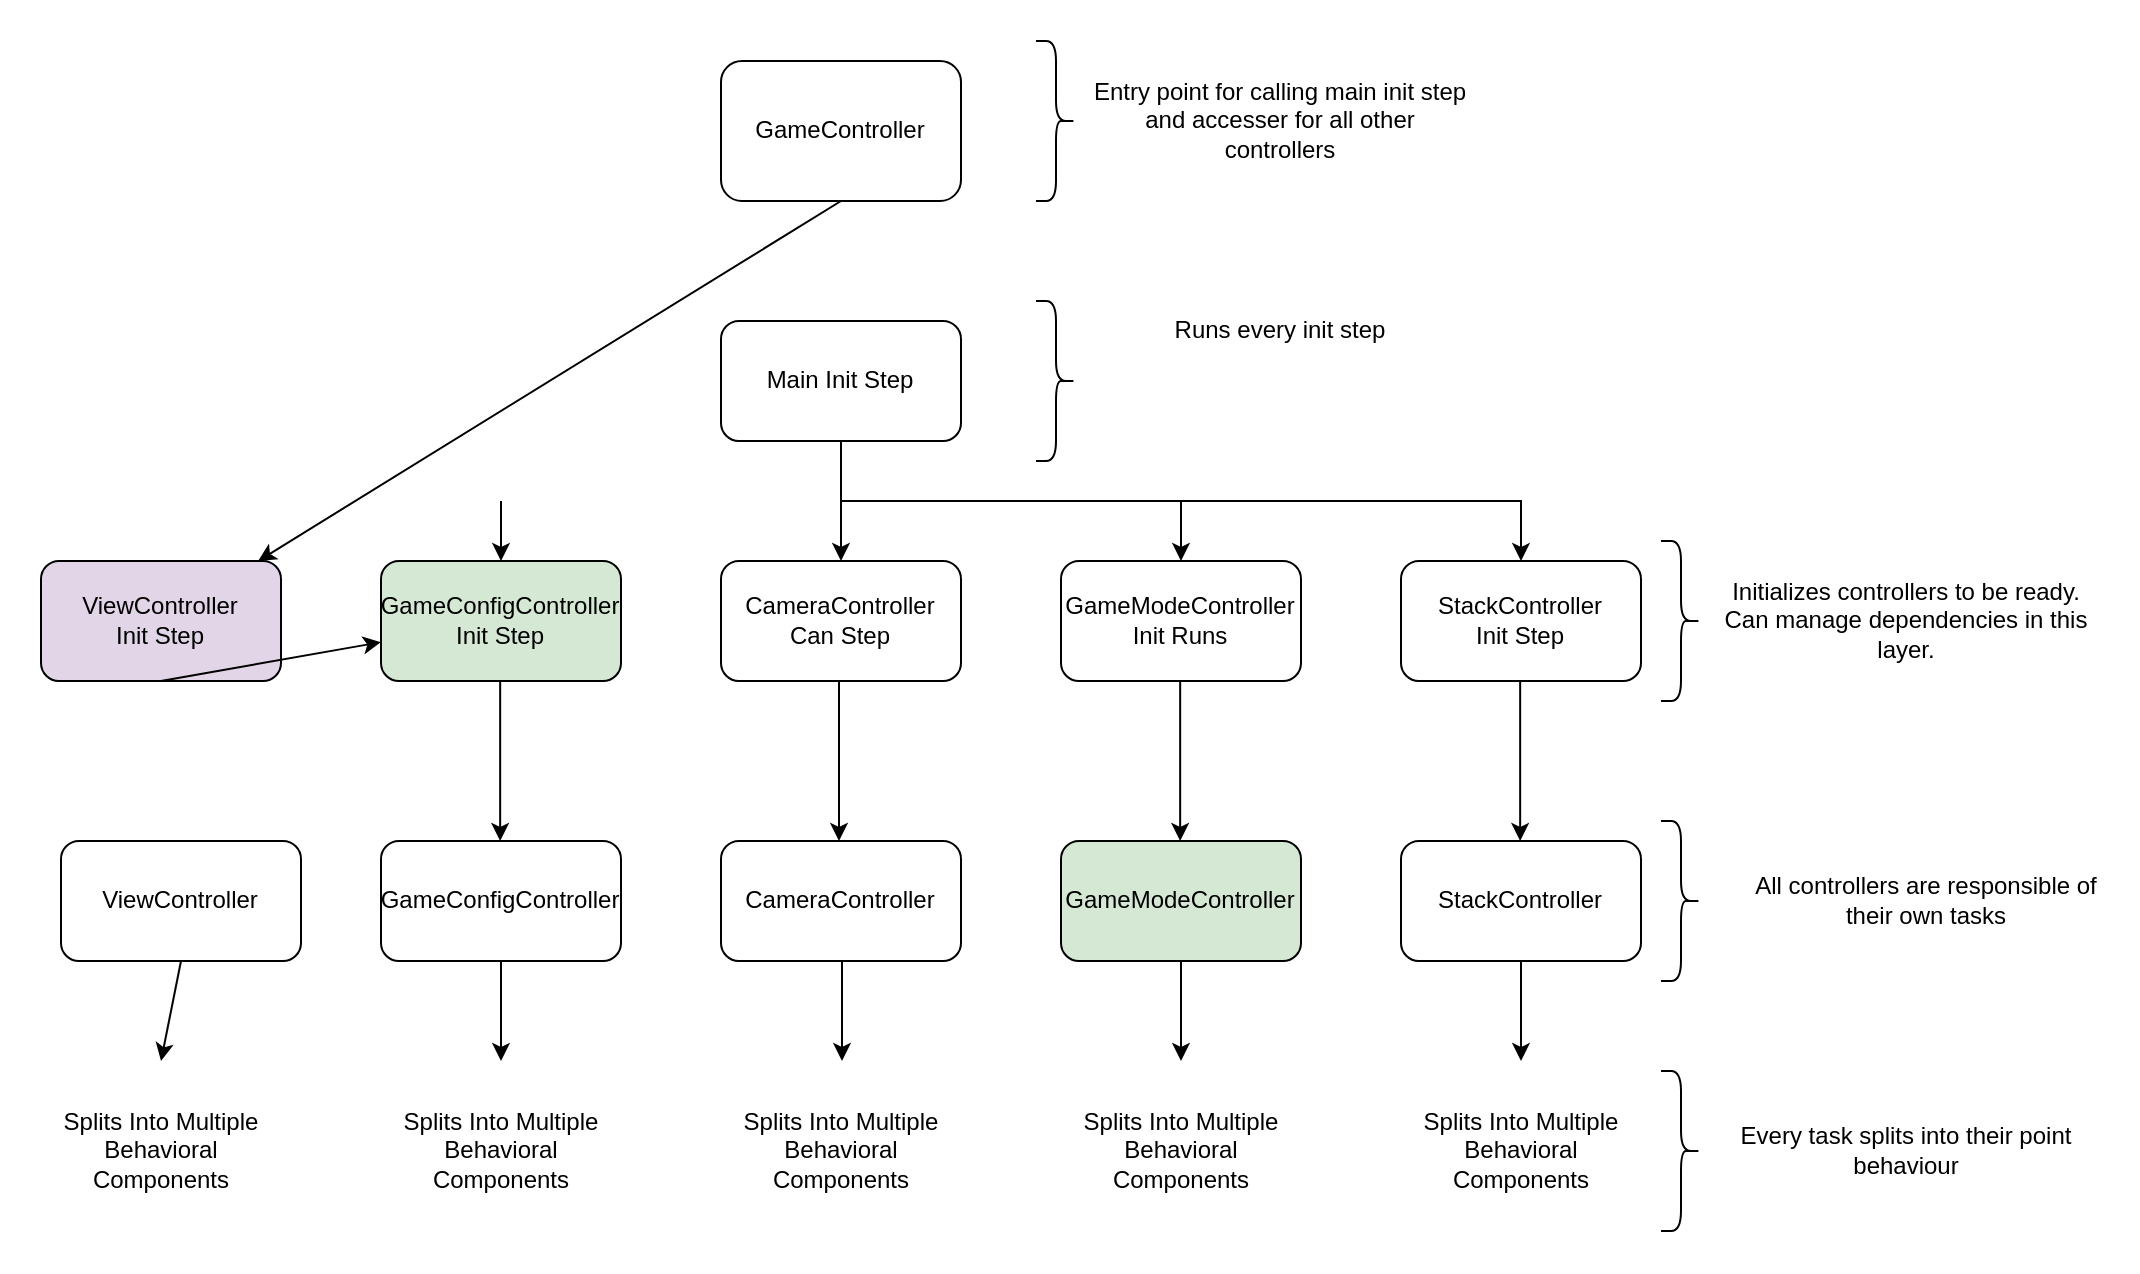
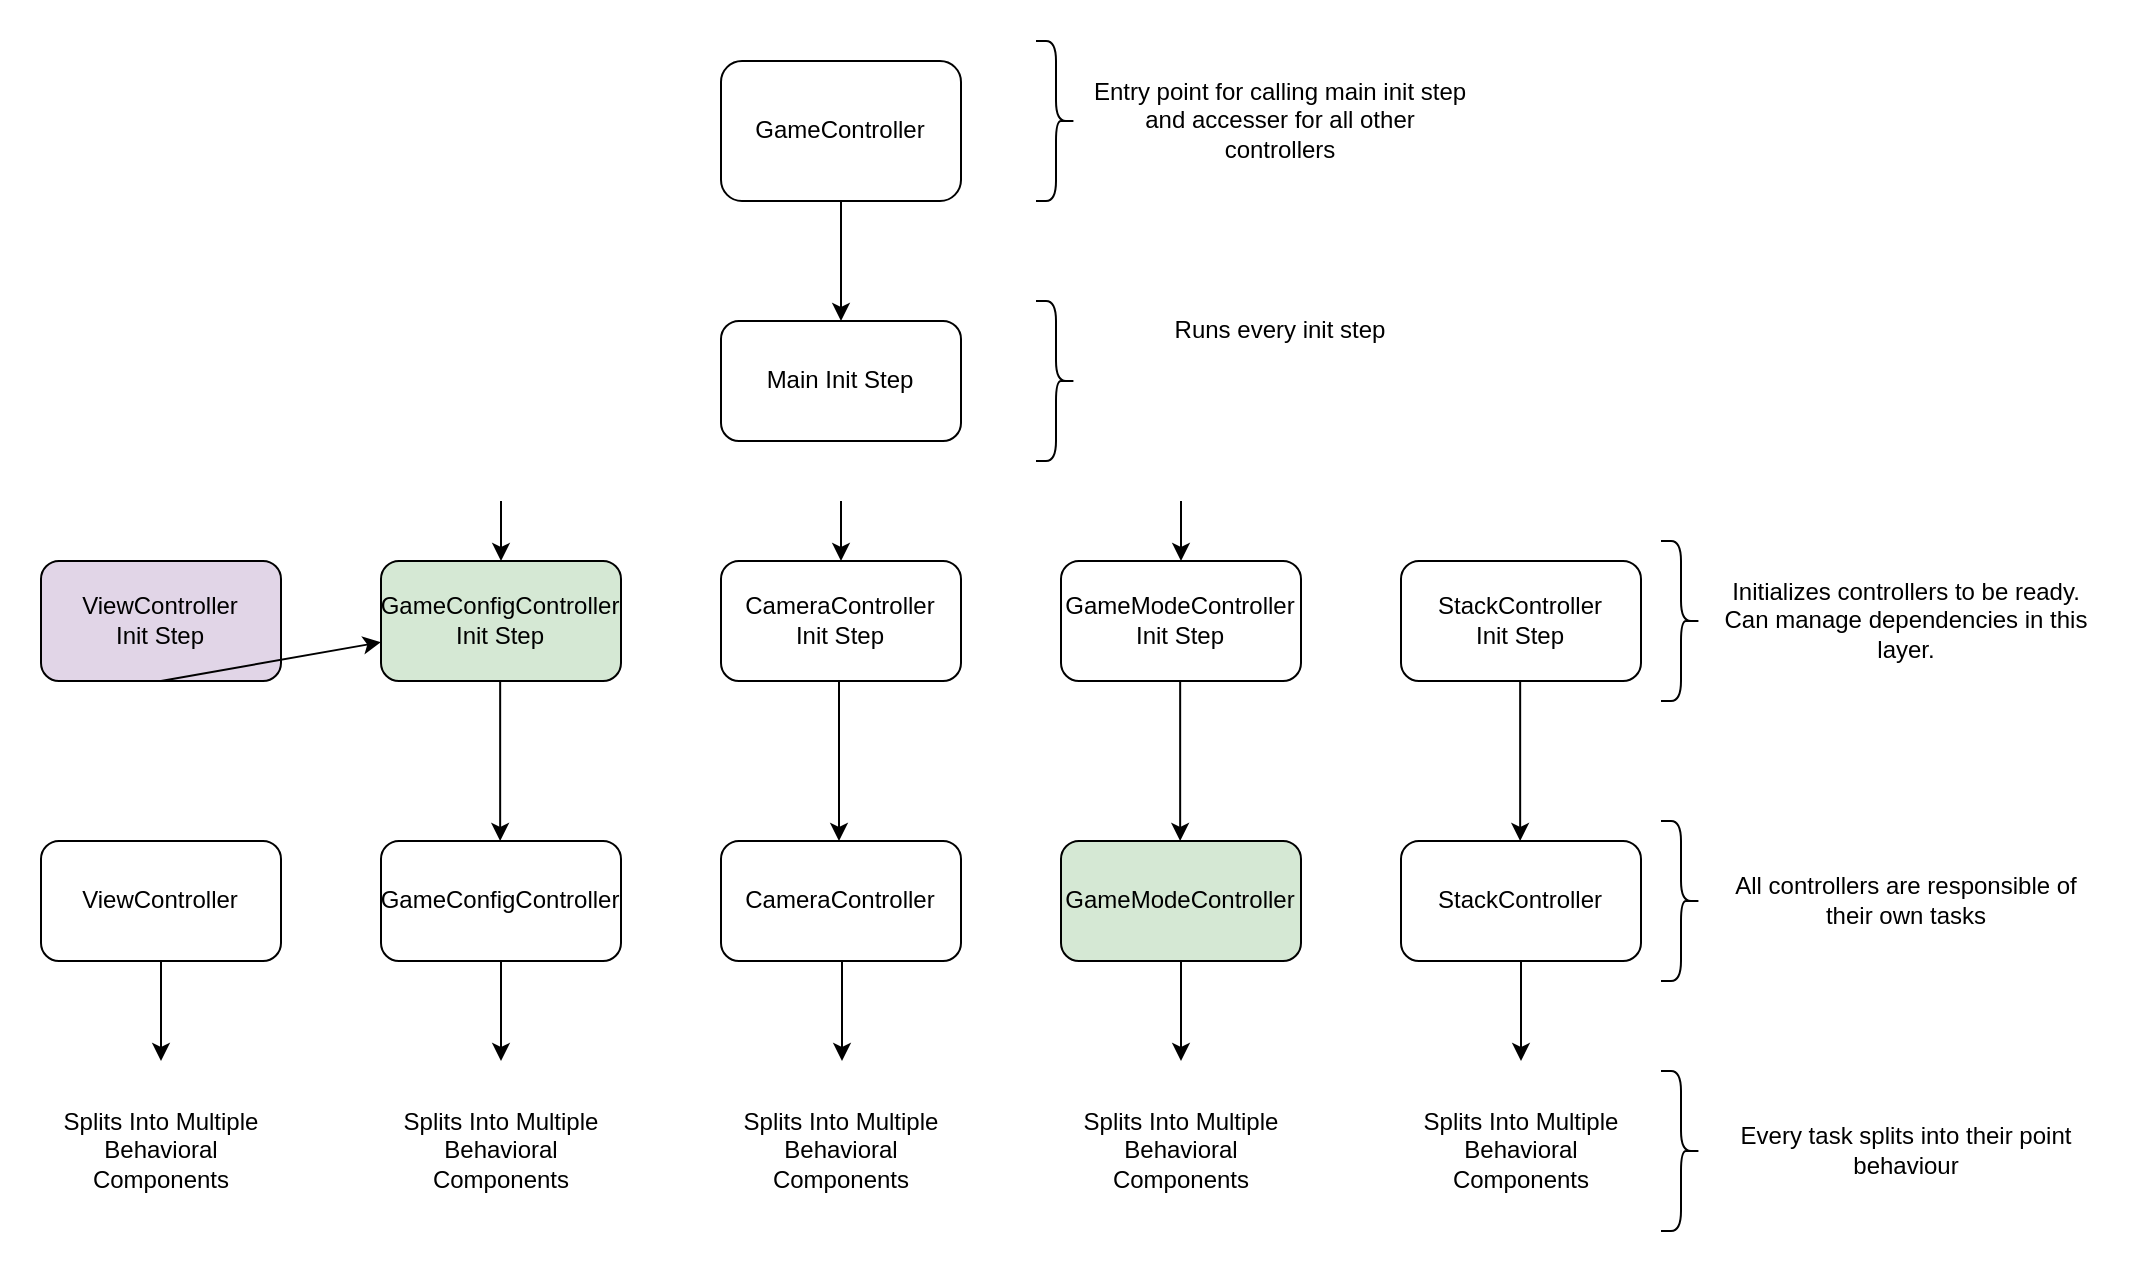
edge "GameController" -> "ViewController Init Step": now "GameController" -> "Main Init Step"
edge "Main Init Step" -> "StackController Init Step": removed
node "CameraController Can Step": label "CameraController Can Step" -> "CameraController Init Step"
node "GameModeController Init Runs": label "GameModeController Init Runs" -> "GameModeController Init Step"
node "ViewController": moved (181, 901) -> (161, 901)
node "All controllers are responsible of their own tasks": moved (1926, 901) -> (1906, 901)
